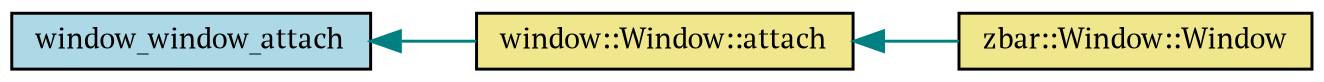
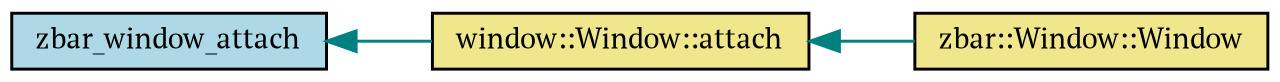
node "window_window_attach": label "window_window_attach" -> "zbar_window_attach"
